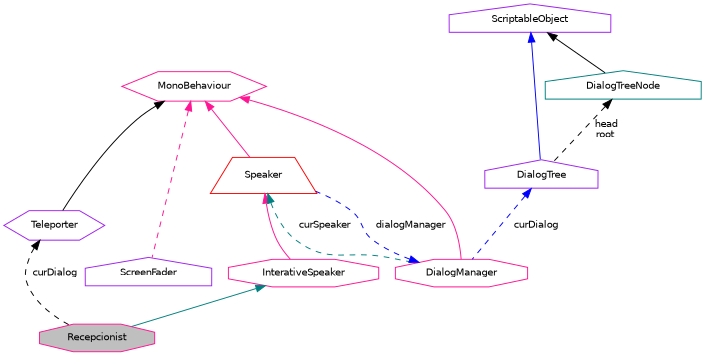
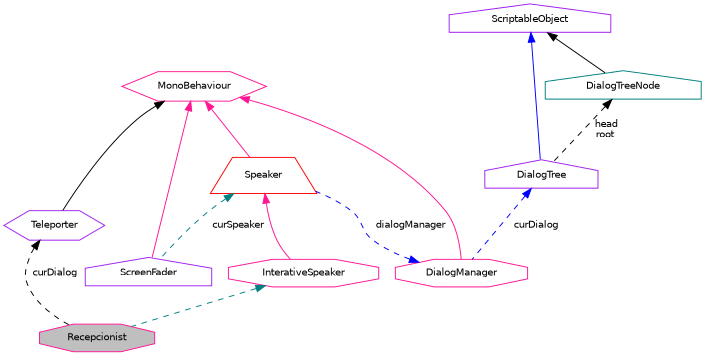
edge "ScreenFader" -> "MonoBehaviour": style dashed -> solid
edge "DialogManager" -> "Speaker": now "ScreenFader" -> "Speaker"
edge "Recepcionist" -> "InterativeSpeaker": style solid -> dashed
